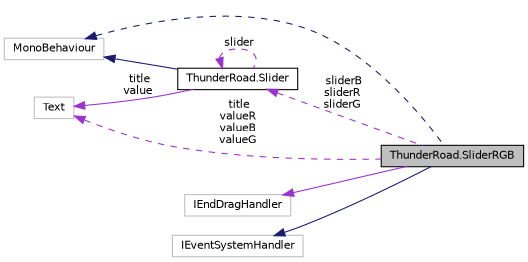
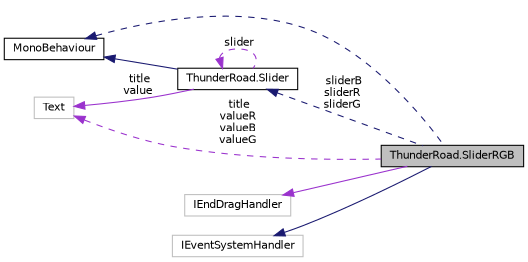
node "MonoBehaviour": color grey75 -> black
edge "ThunderRoad.SliderRGB" -> "ThunderRoad.Slider": color darkorchid3 -> midnightblue
